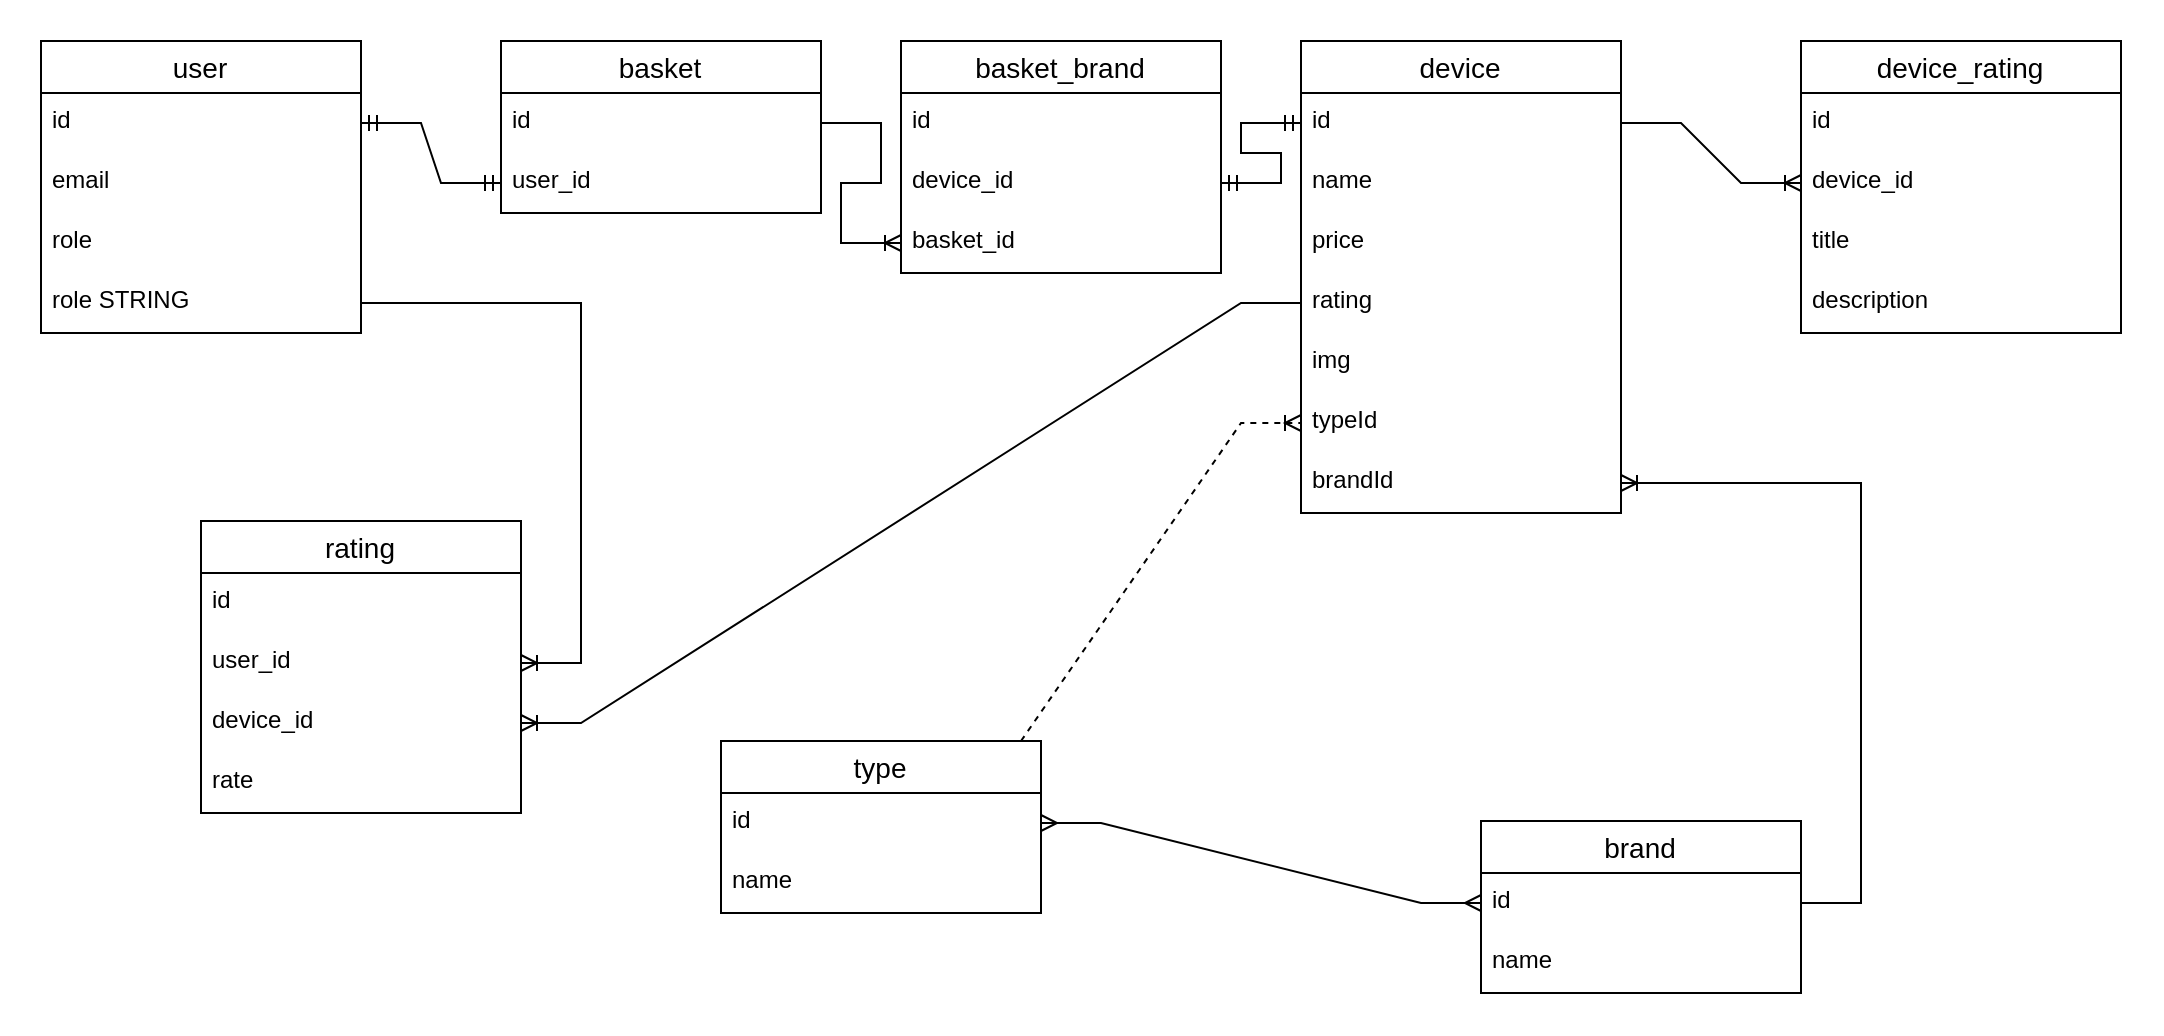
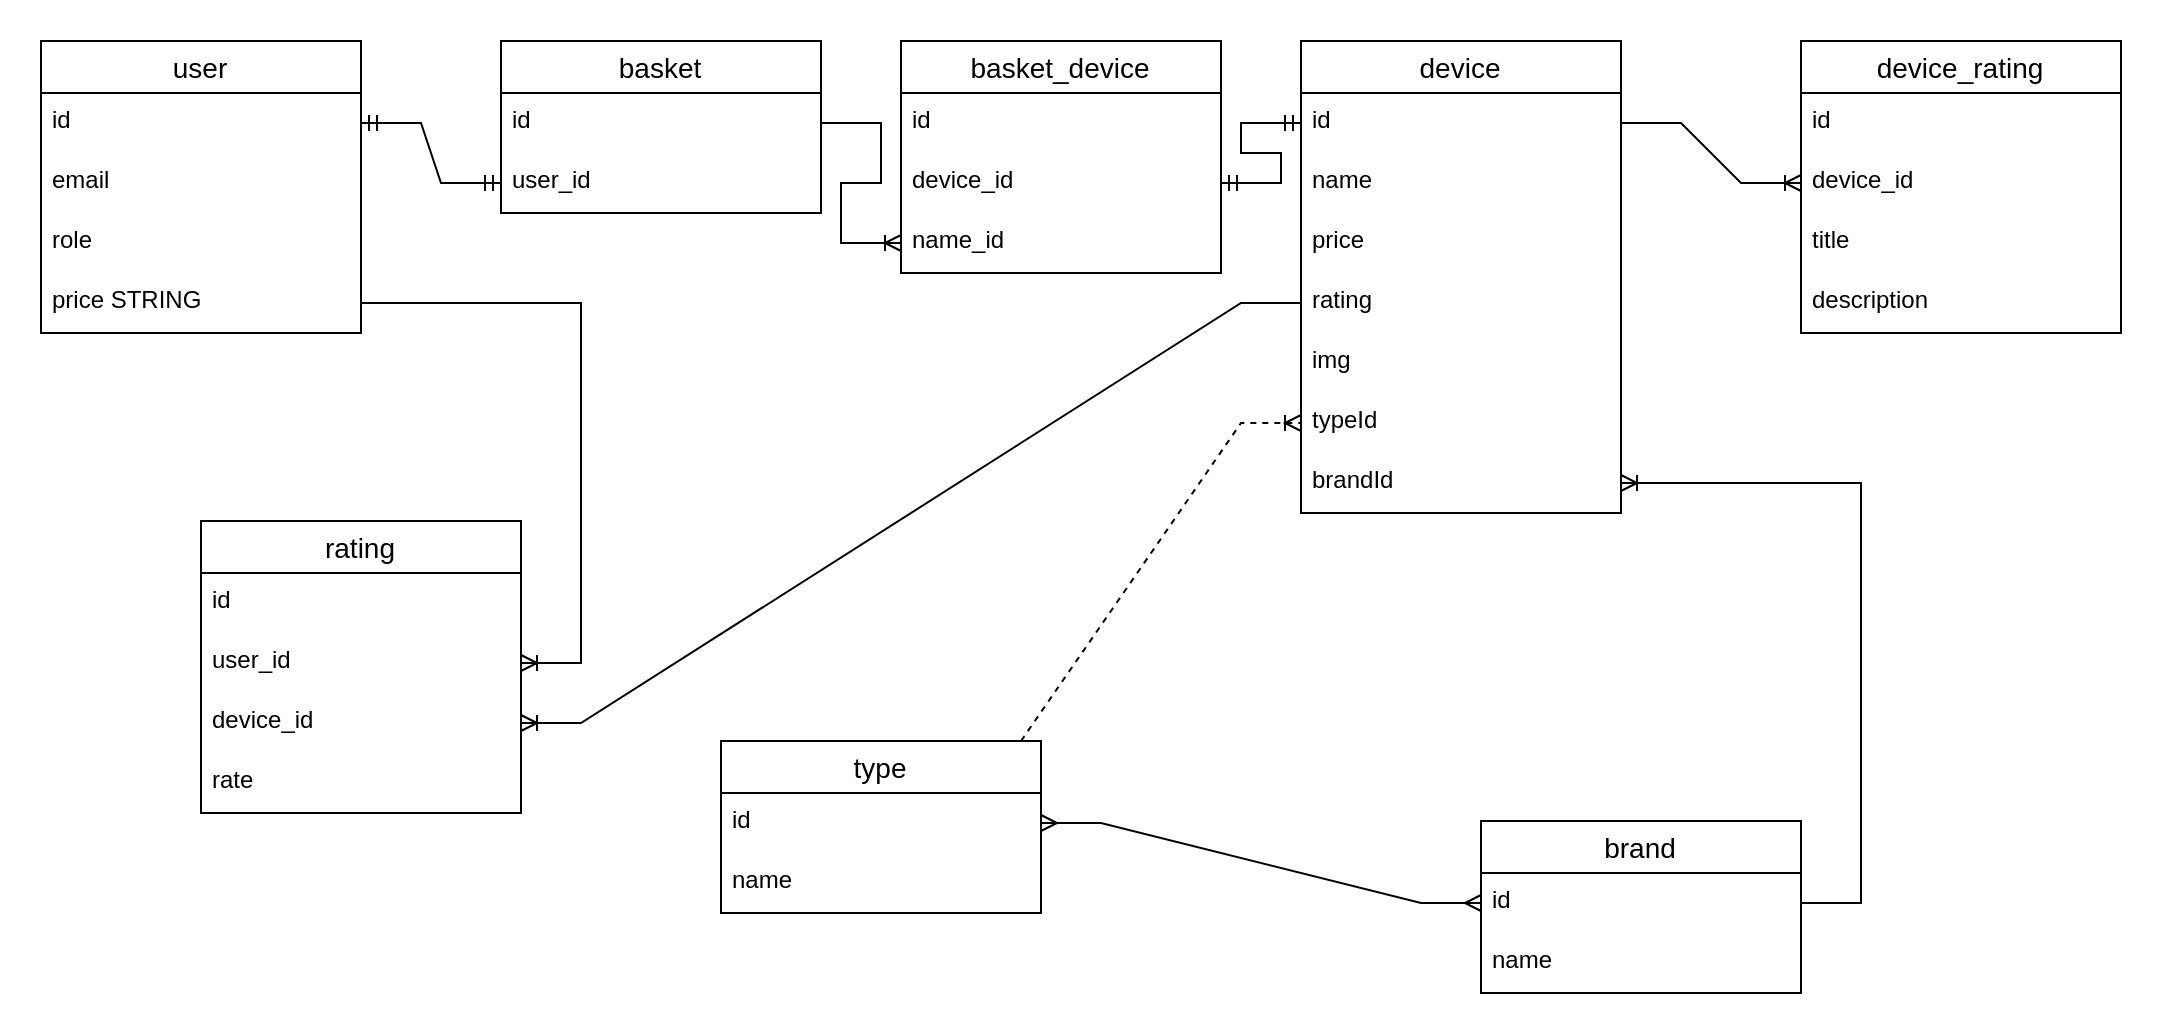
node "basket_brand": label "basket_brand" -> "basket_device"
node "basket_id": label "basket_id" -> "name_id"
node "role STRING": label "role STRING" -> "price STRING"
